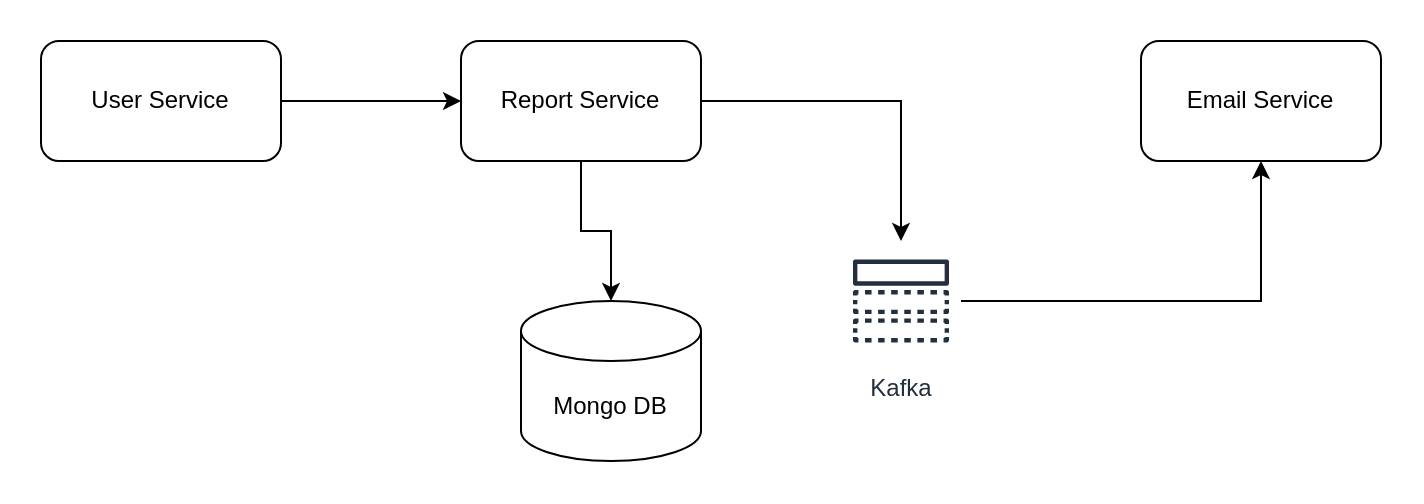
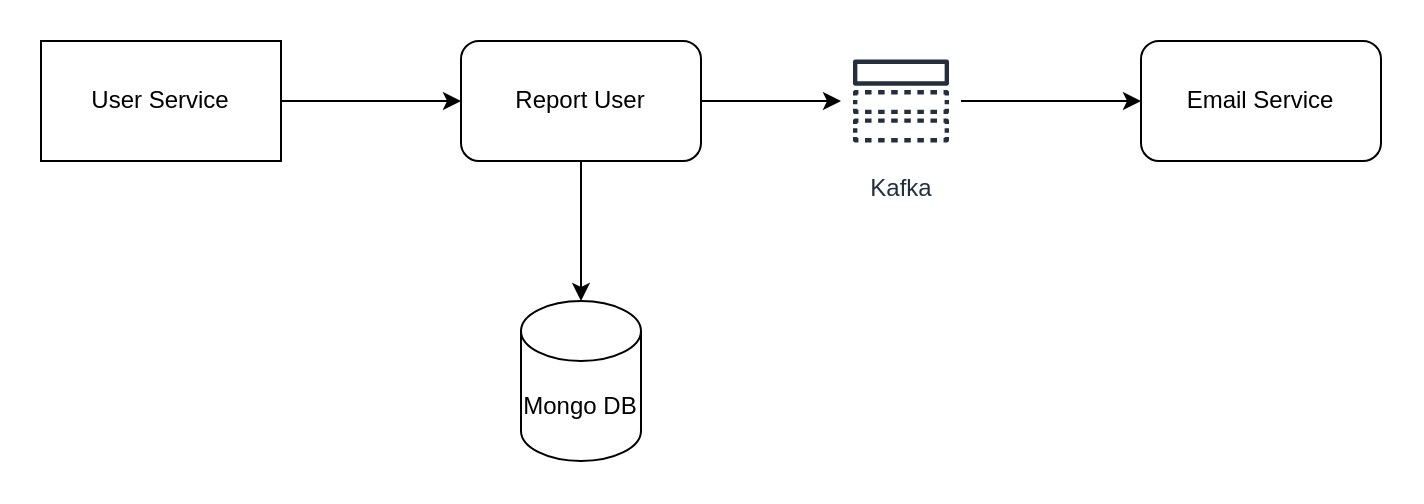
node "User Service": shape rounded rectangle -> rectangle
node "Report Service": label "Report Service" -> "Report User"
node "Kafka": moved (901, 301) -> (901, 101)
node "Mongo DB": size 180x160 -> 120x160
